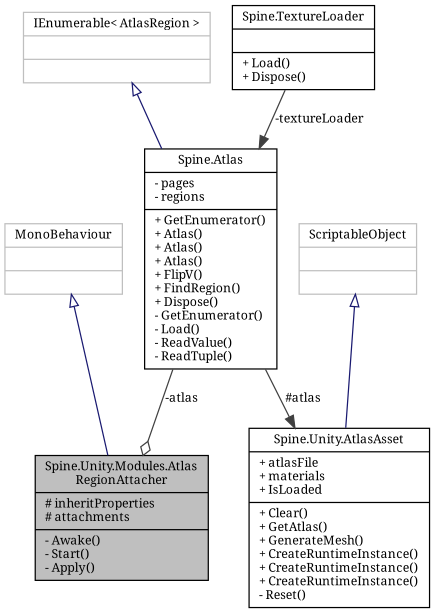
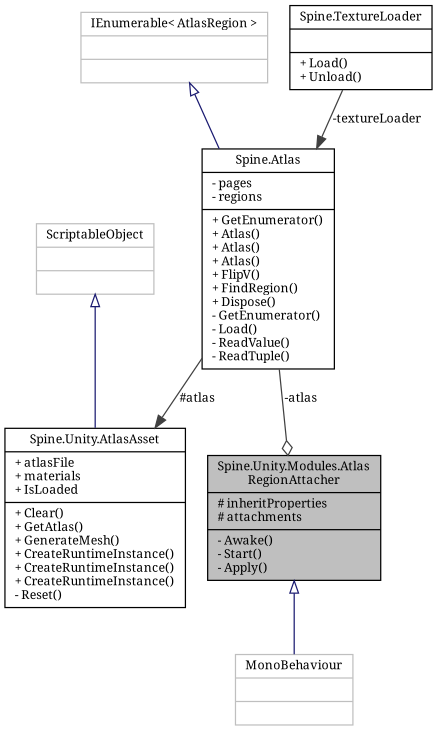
node "Spine.TextureLoader": text "+ Dispose()" -> "+ Unload()"
edge "Spine.Unity.Modules.Atlas" -> "MonoBehaviour": reversed
